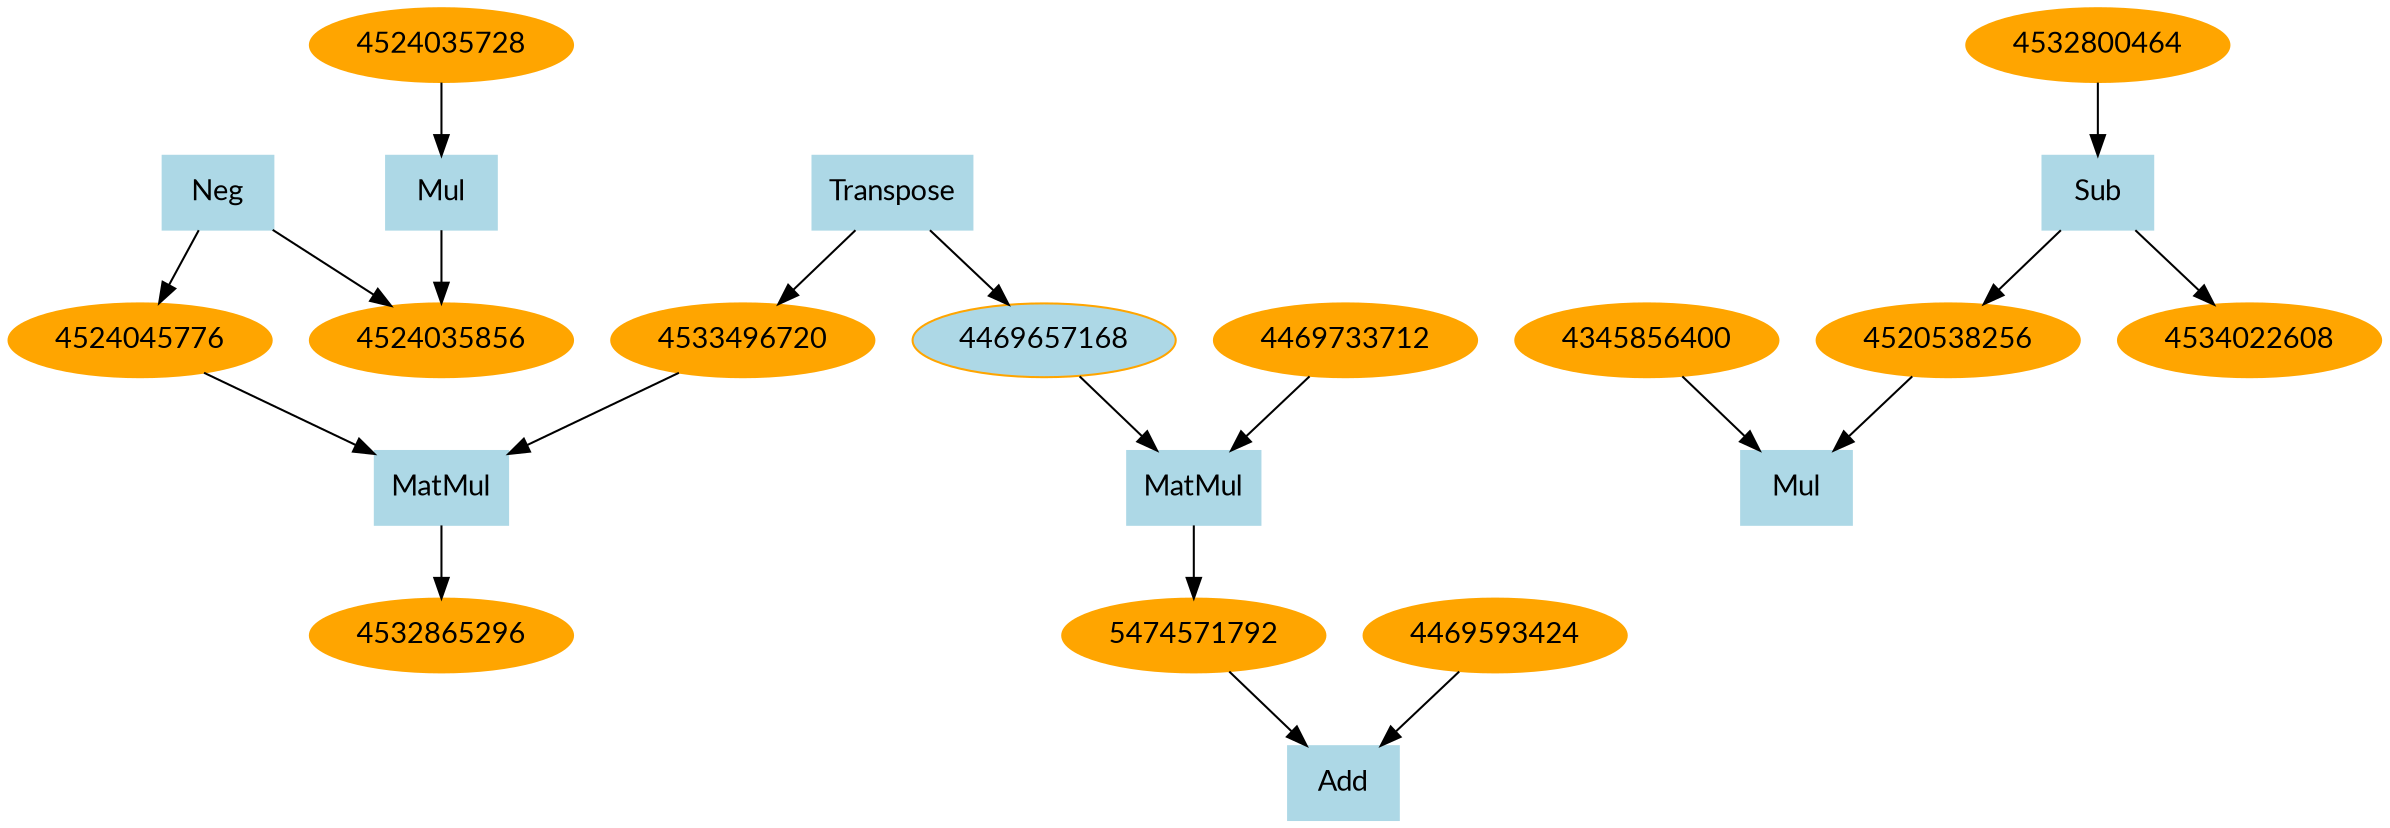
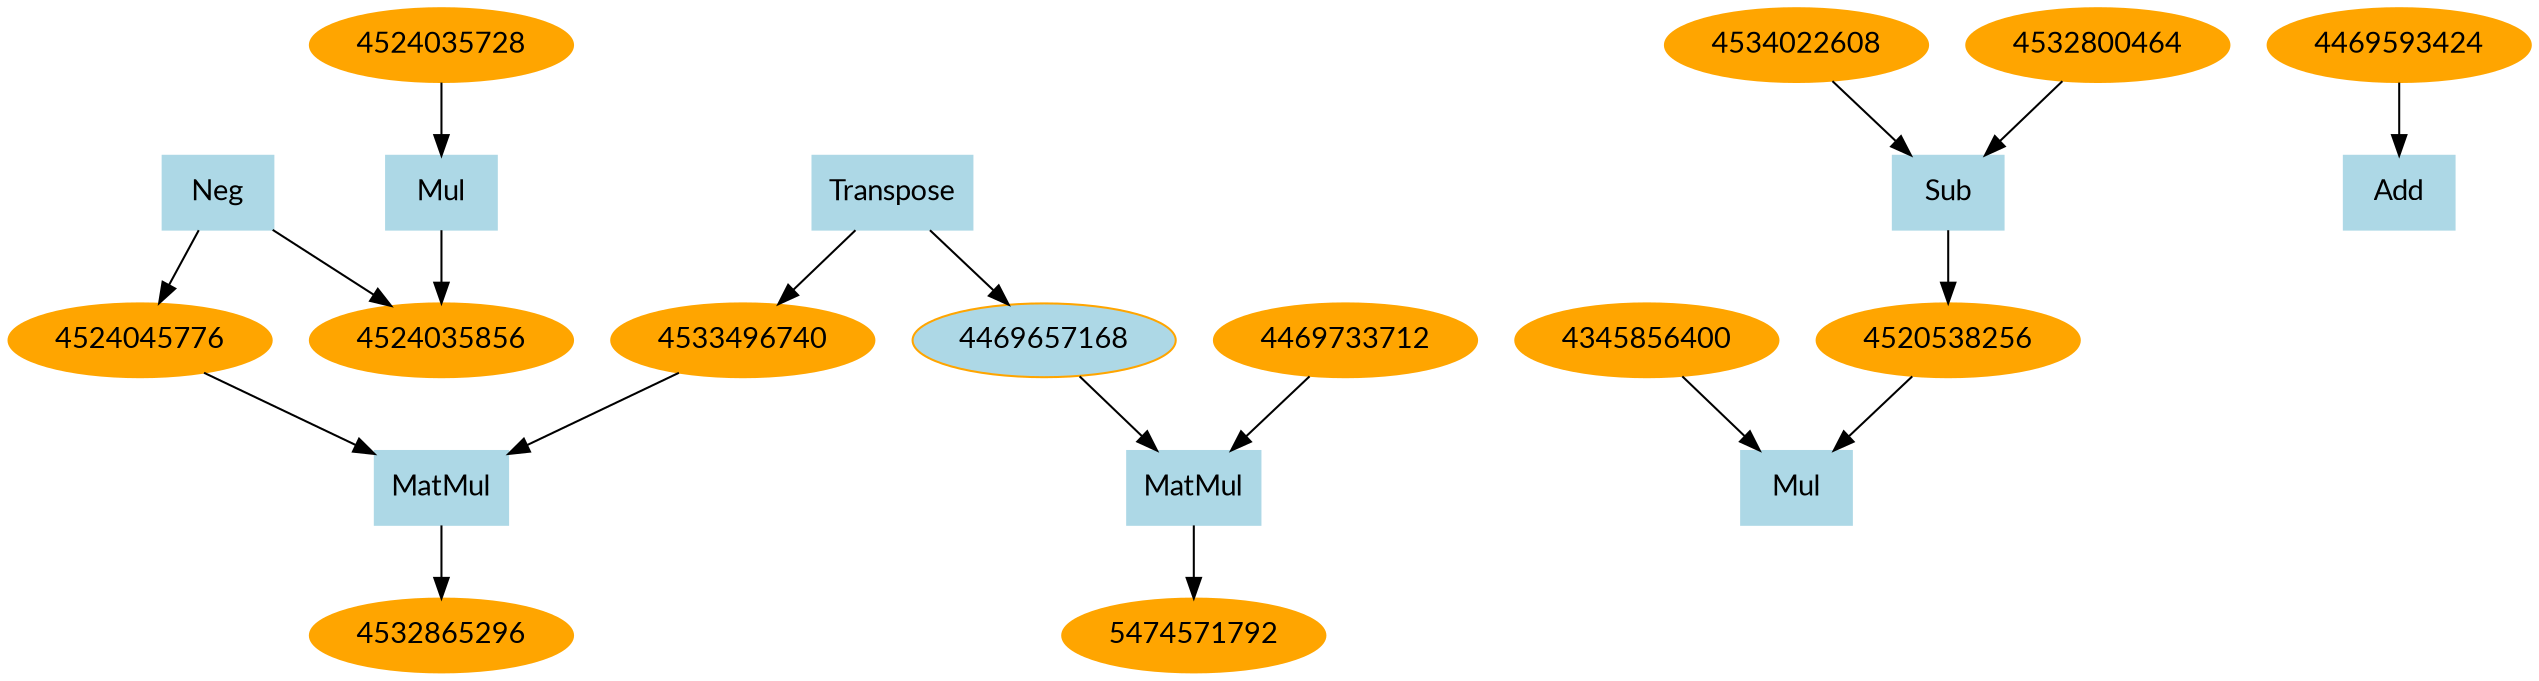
edge "Sub" -> "4534022608": reversed
node "4533496720": label "4533496720" -> "4533496740"
edge "5474571792" -> "Add": removed
